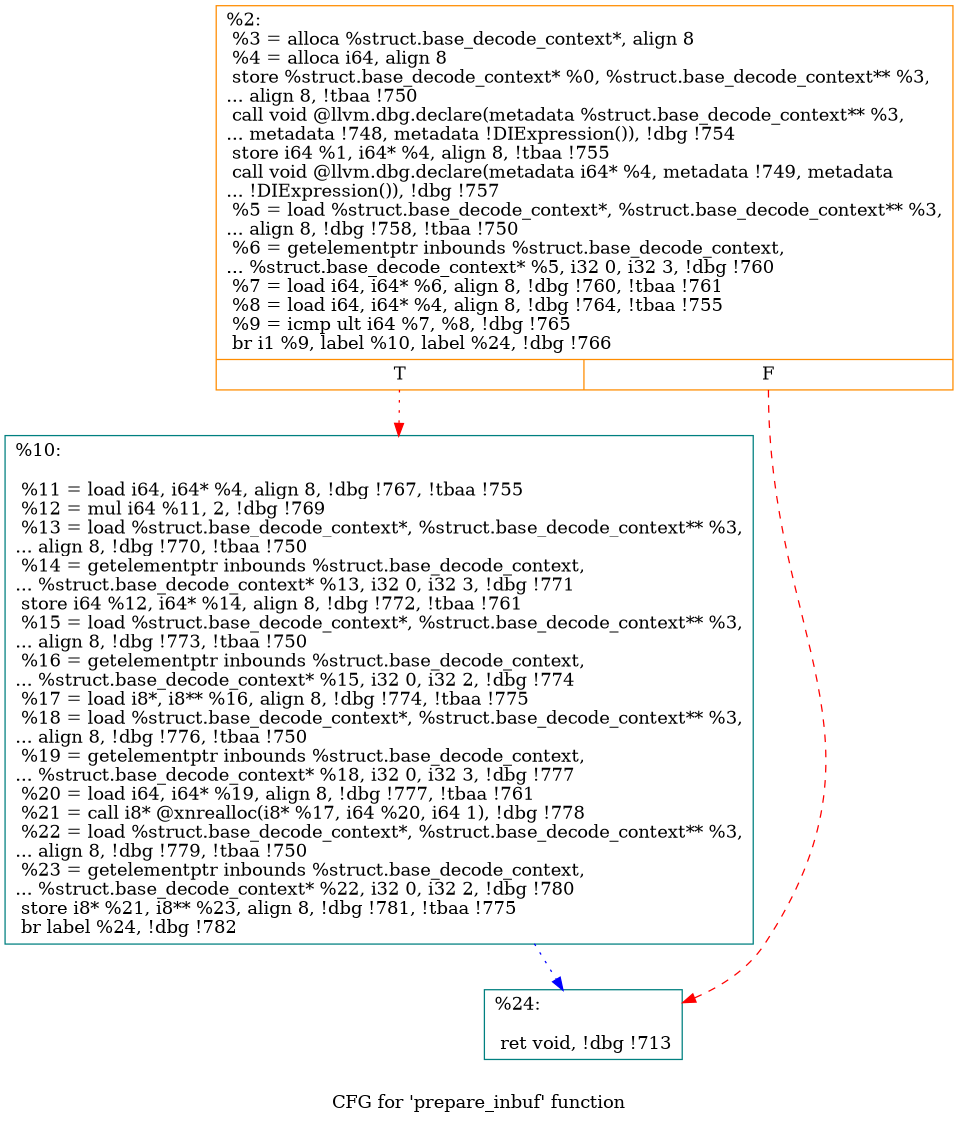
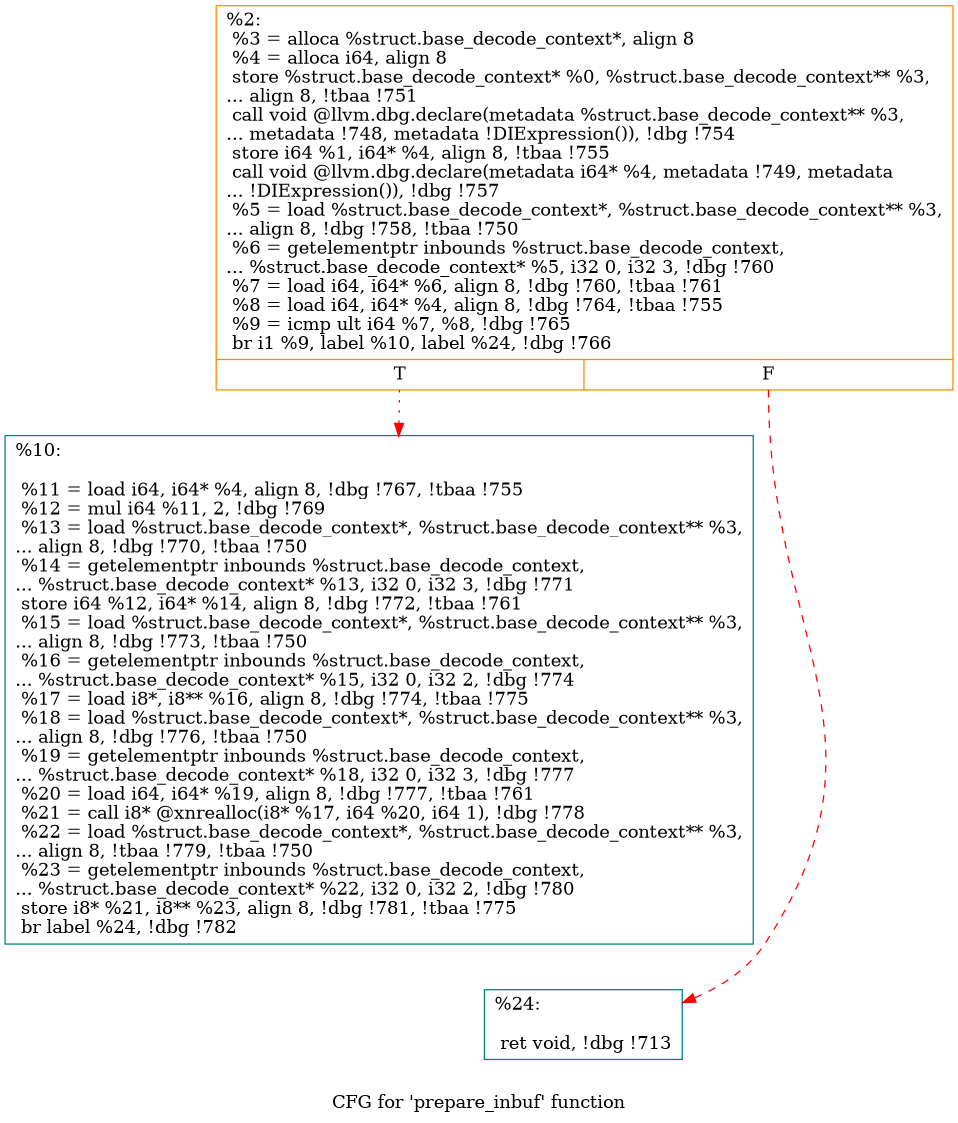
node "%2:": text "... align 8, !tbaa !750" -> "... align 8, !tbaa !751"
node "%10:": text "... align 8, !dbg !779, !tbaa !750" -> "... align 8, !tbaa !779, !tbaa !750"
edge "%10:" -> "%24:": removed
